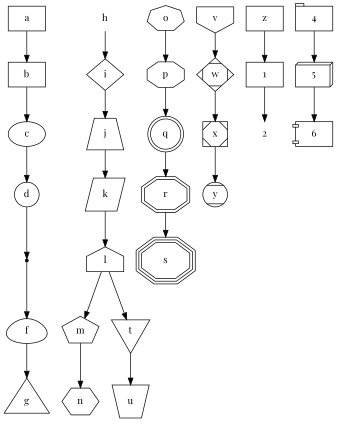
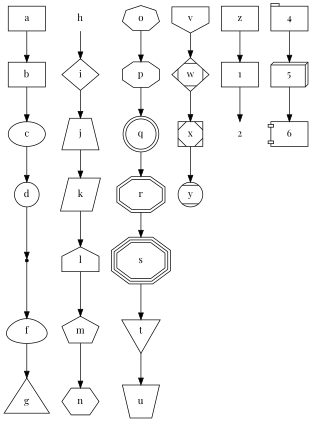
edge "l" -> "t": now "s" -> "t"
